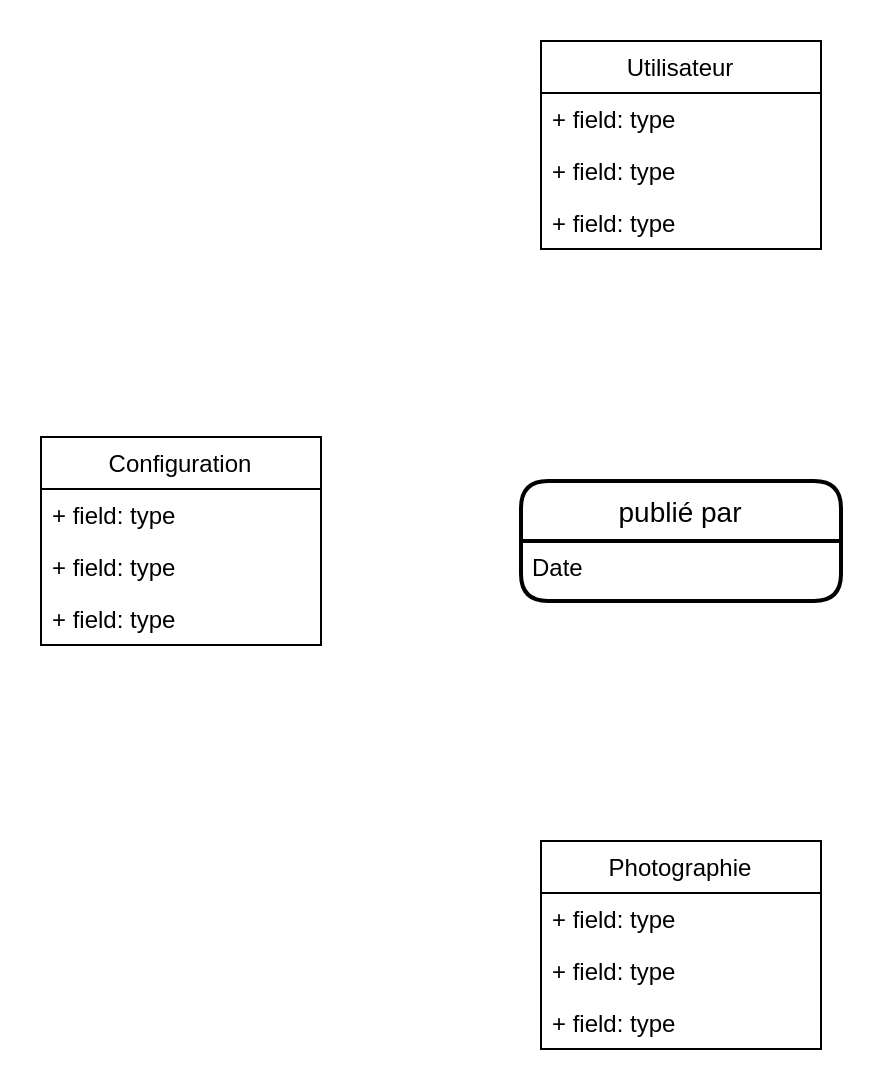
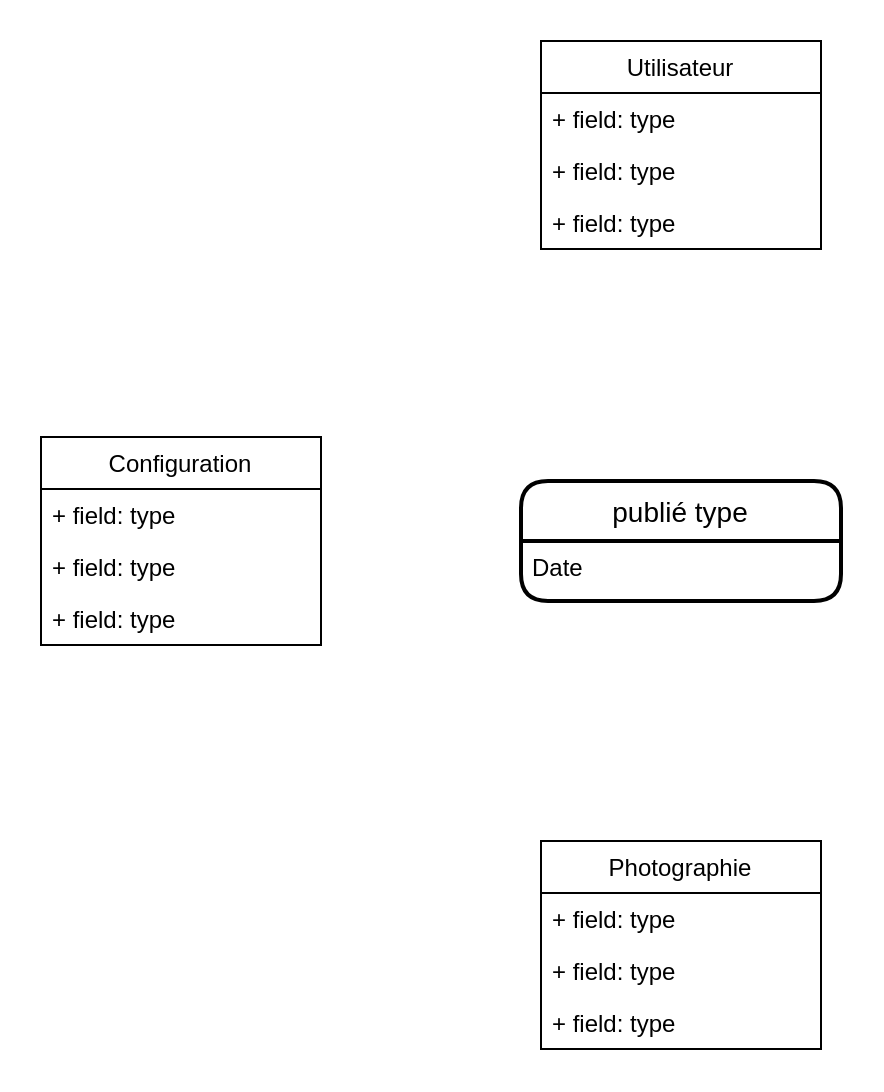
node "publié par": label "publié par" -> "publié type"
